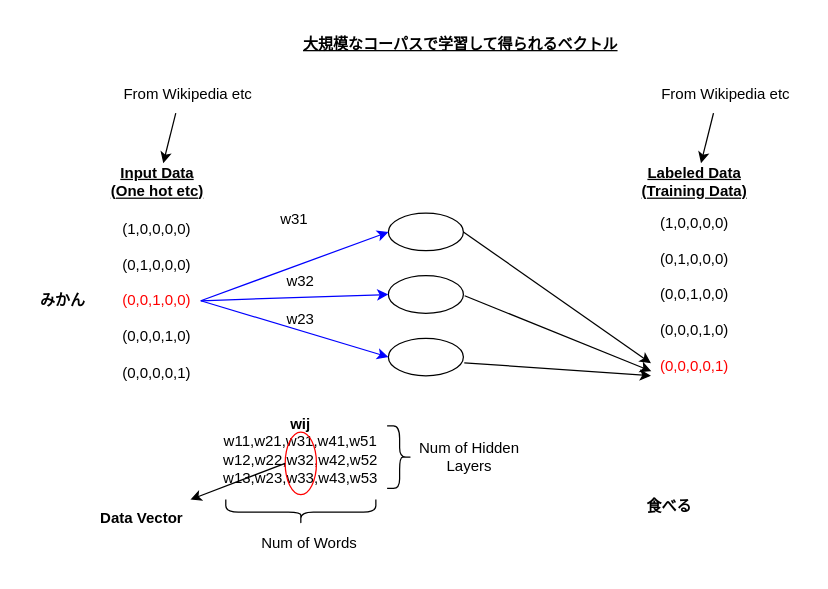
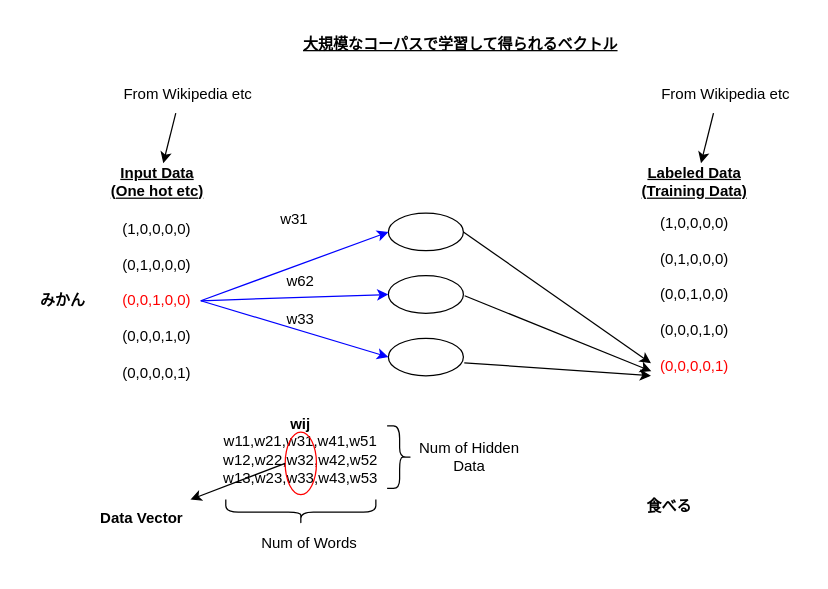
node "w32": label "w32" -> "w62"
node "w23": label "w23" -> "w33"
node "Num of Hidden Layers": label "Num of Hidden Layers" -> "Num of Hidden Data"
